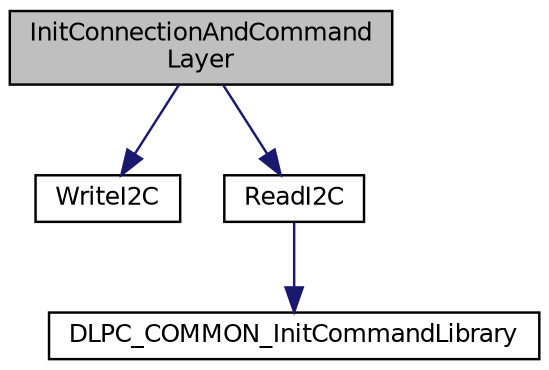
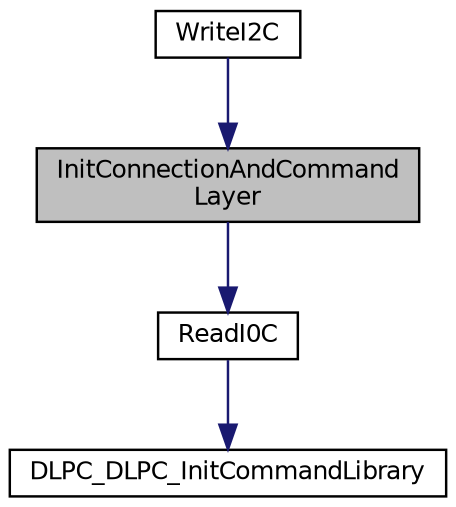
edge "InitConnectionAndCommand Layer" -> "WriteI2C": reversed
node "ReadI2C": label "ReadI2C" -> "ReadI0C"
node "DLPC_COMMON_InitCommandLibrary": label "DLPC_COMMON_InitCommandLibrary" -> "DLPC_DLPC_InitCommandLibrary"
